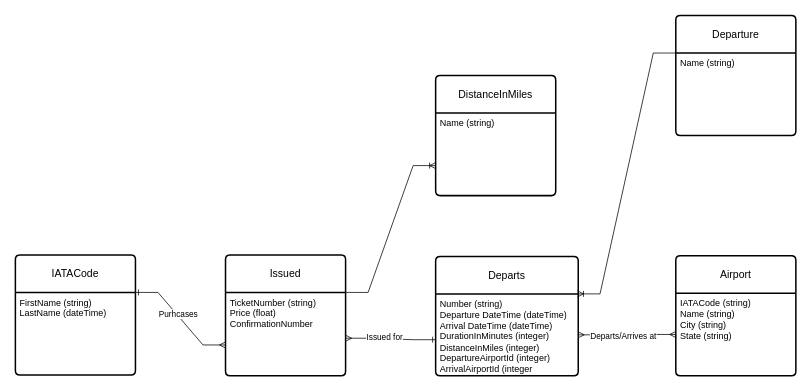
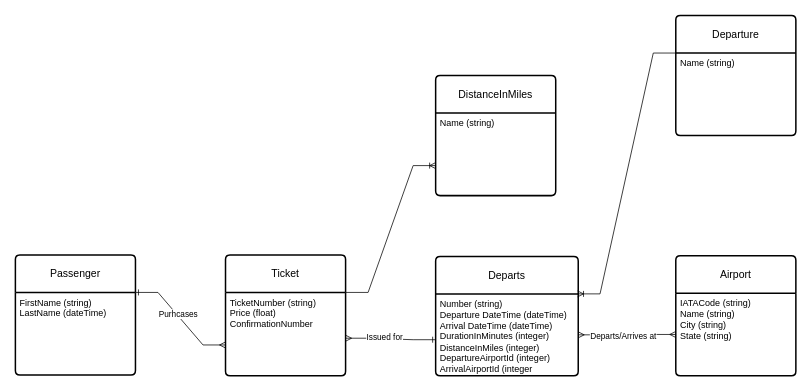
node "IATACode": label "IATACode" -> "Passenger"
node "Issued": label "Issued" -> "Ticket"
